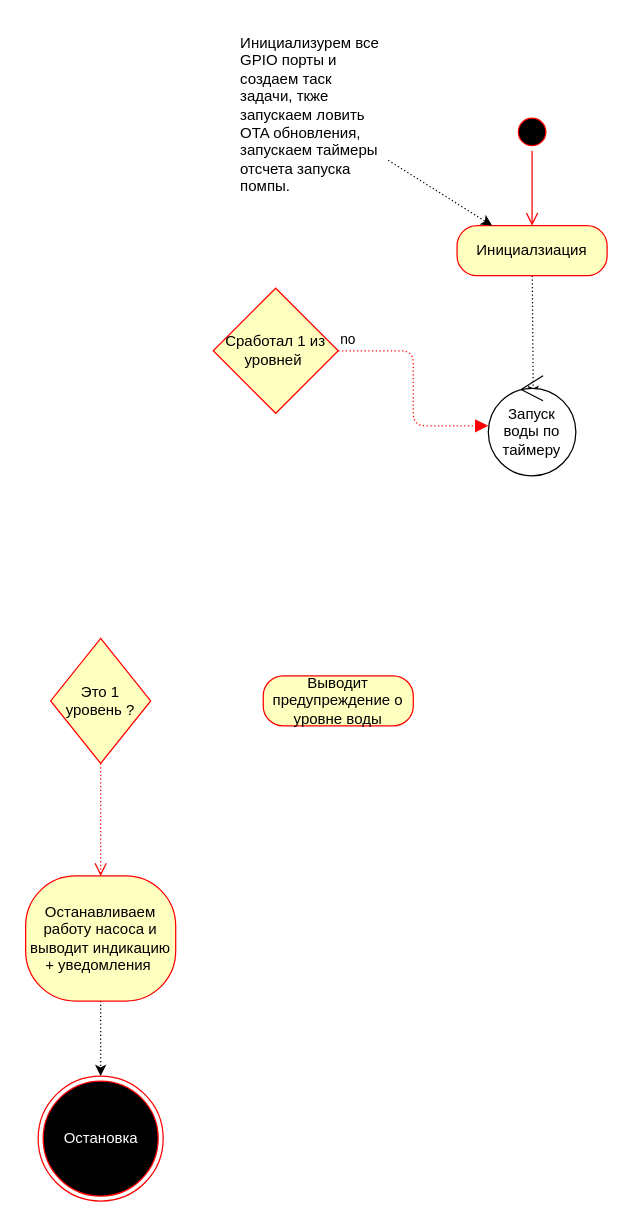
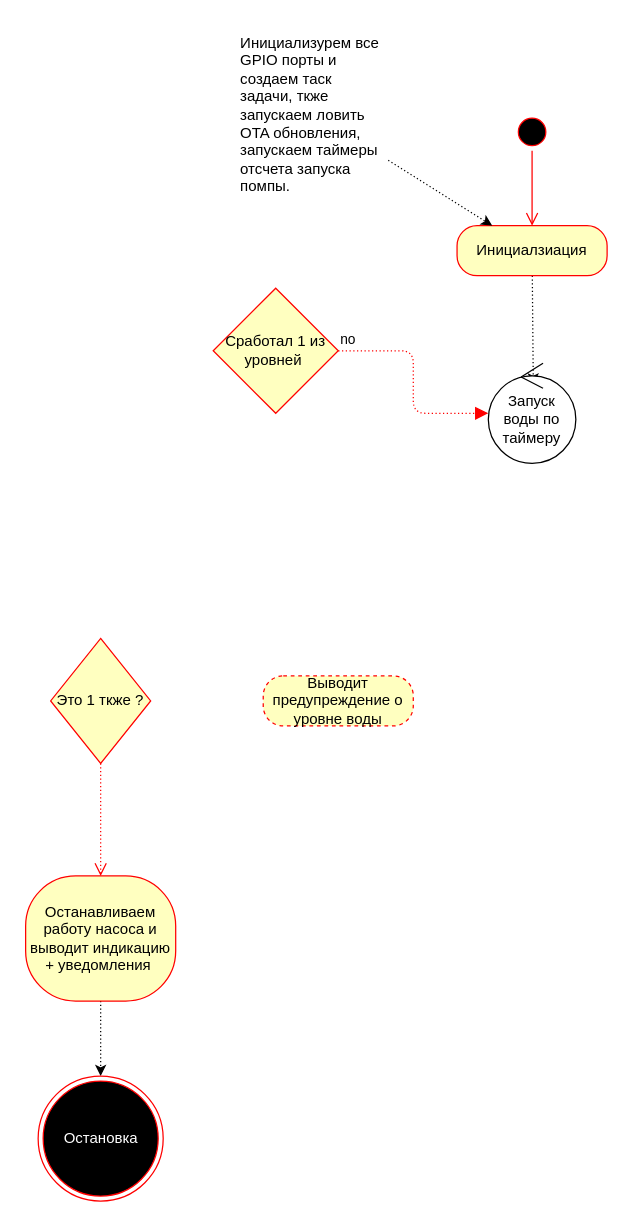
node "Запуск воды по таймеру": moved (532, 426) -> (532, 413)
node "Это 1 уровень ?": label "Это 1 уровень ?" -> "Это 1 ткже ?"
node "Выводит предупреждение о уровне воды": style solid -> dashed
